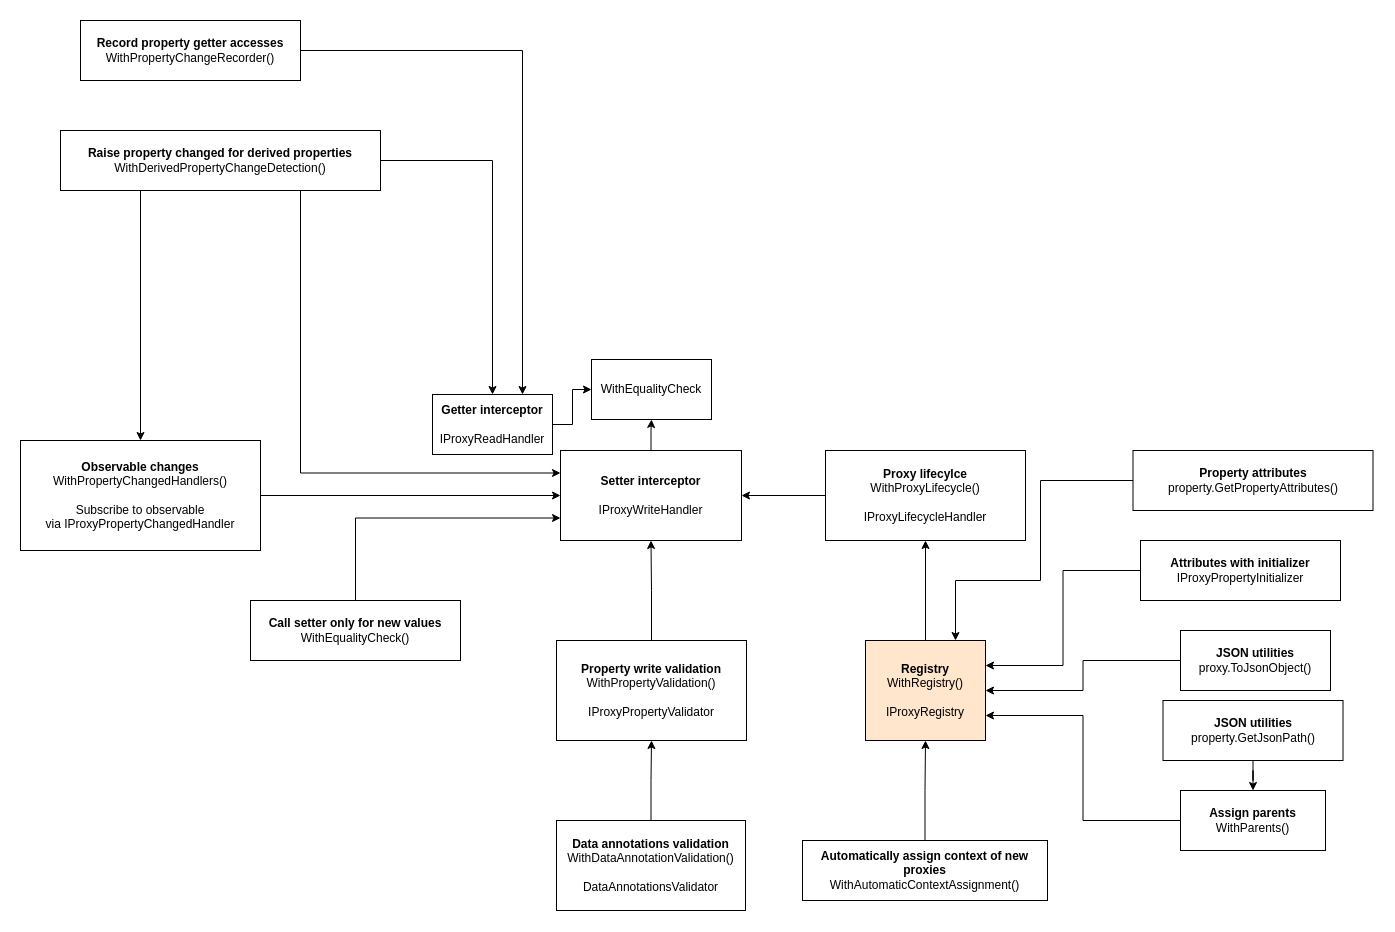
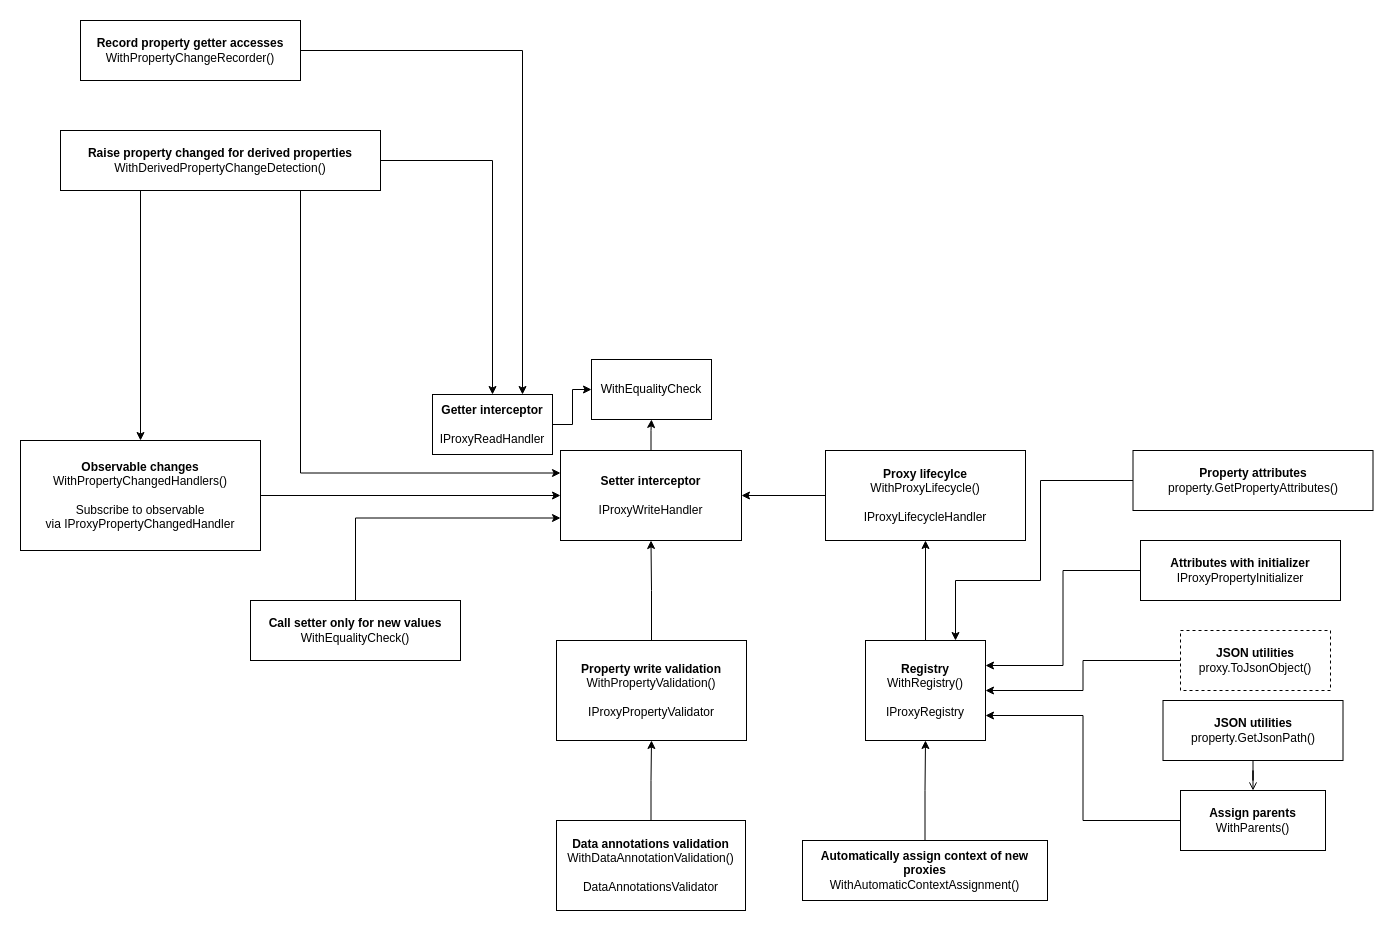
node "JSON utilities proxy.ToJsonObject()": style solid -> dashed
node "Registry WithRegistry() IProxyRegistry": fillcolor #ffe6cc -> #ffffff
edge "JSON utilities property.GetJsonPath()" -> "Assign parents WithParents()": arrowhead classic -> open
